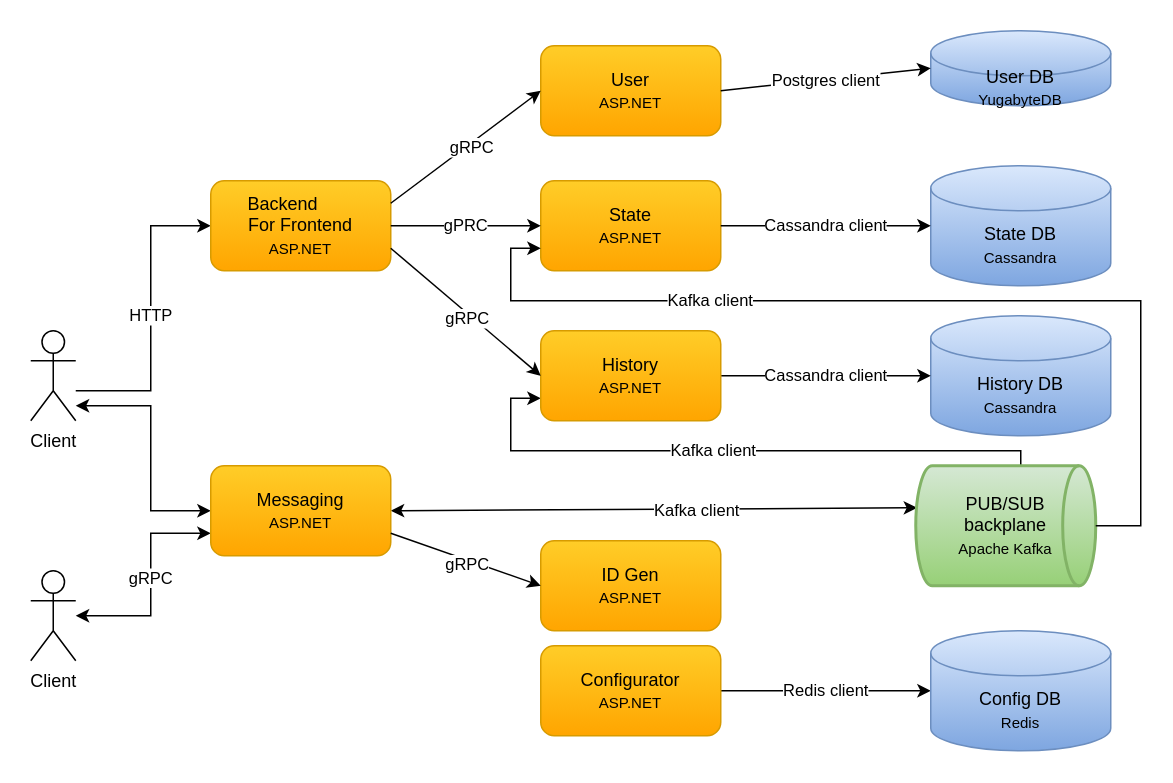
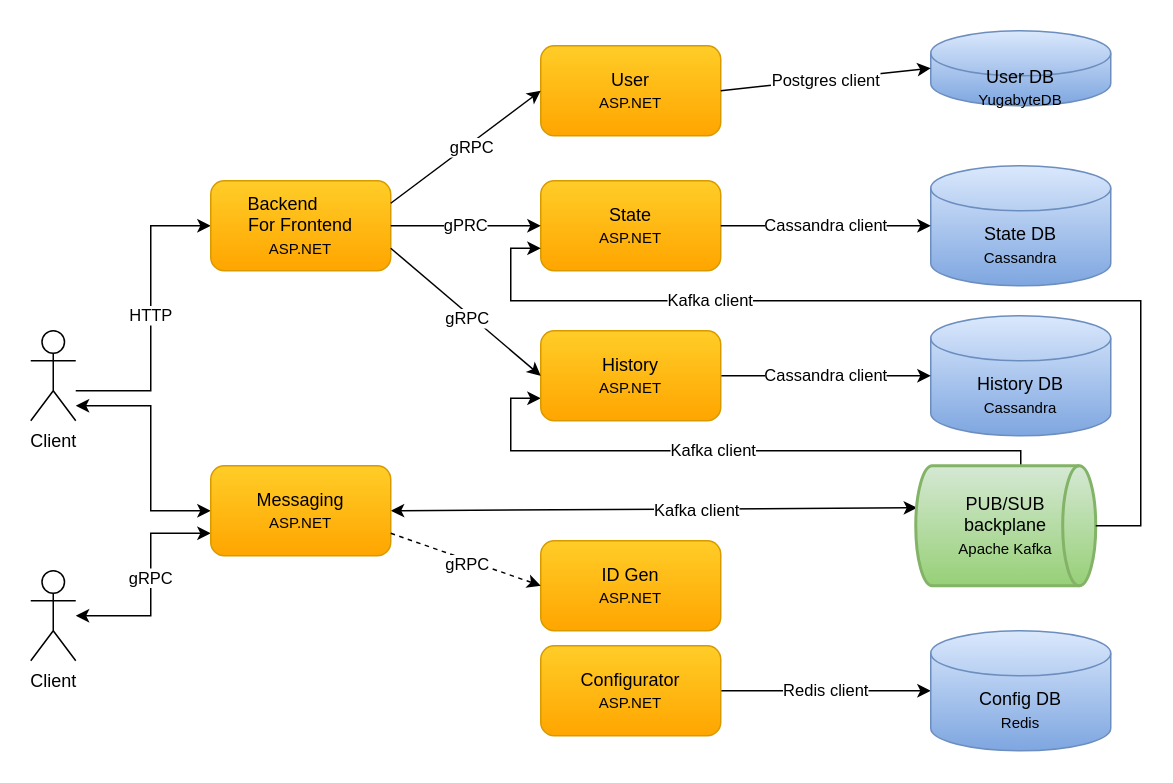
edge "Messaging ASP.NET" -> "ID Gen ASP.NET": style solid -> dashed
